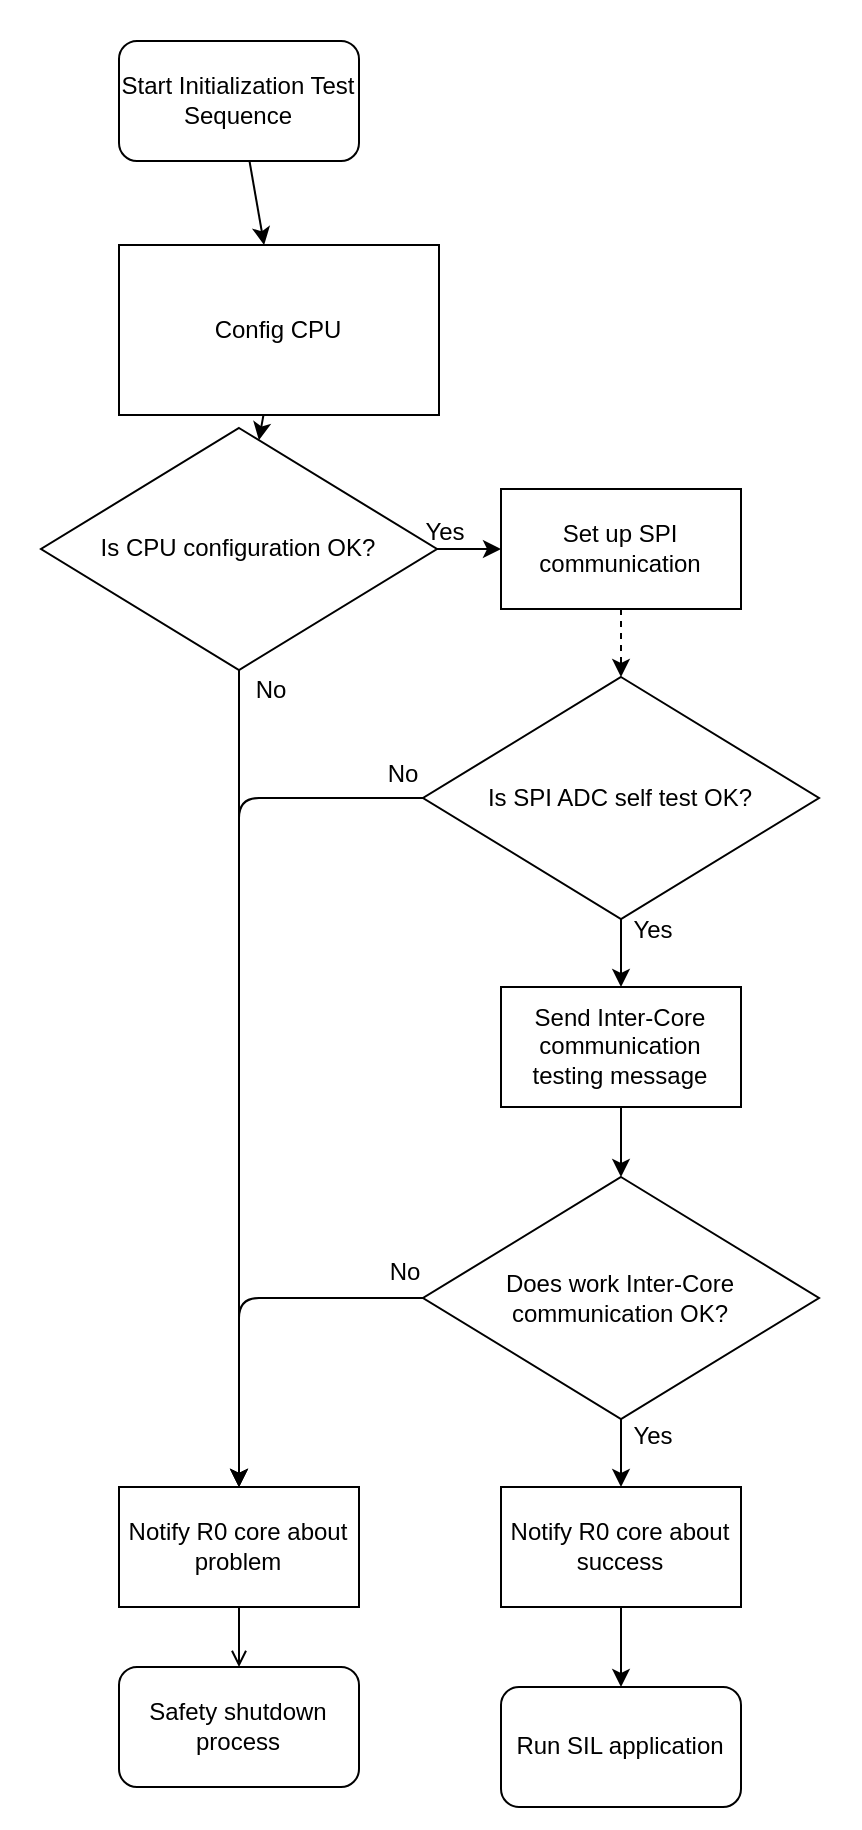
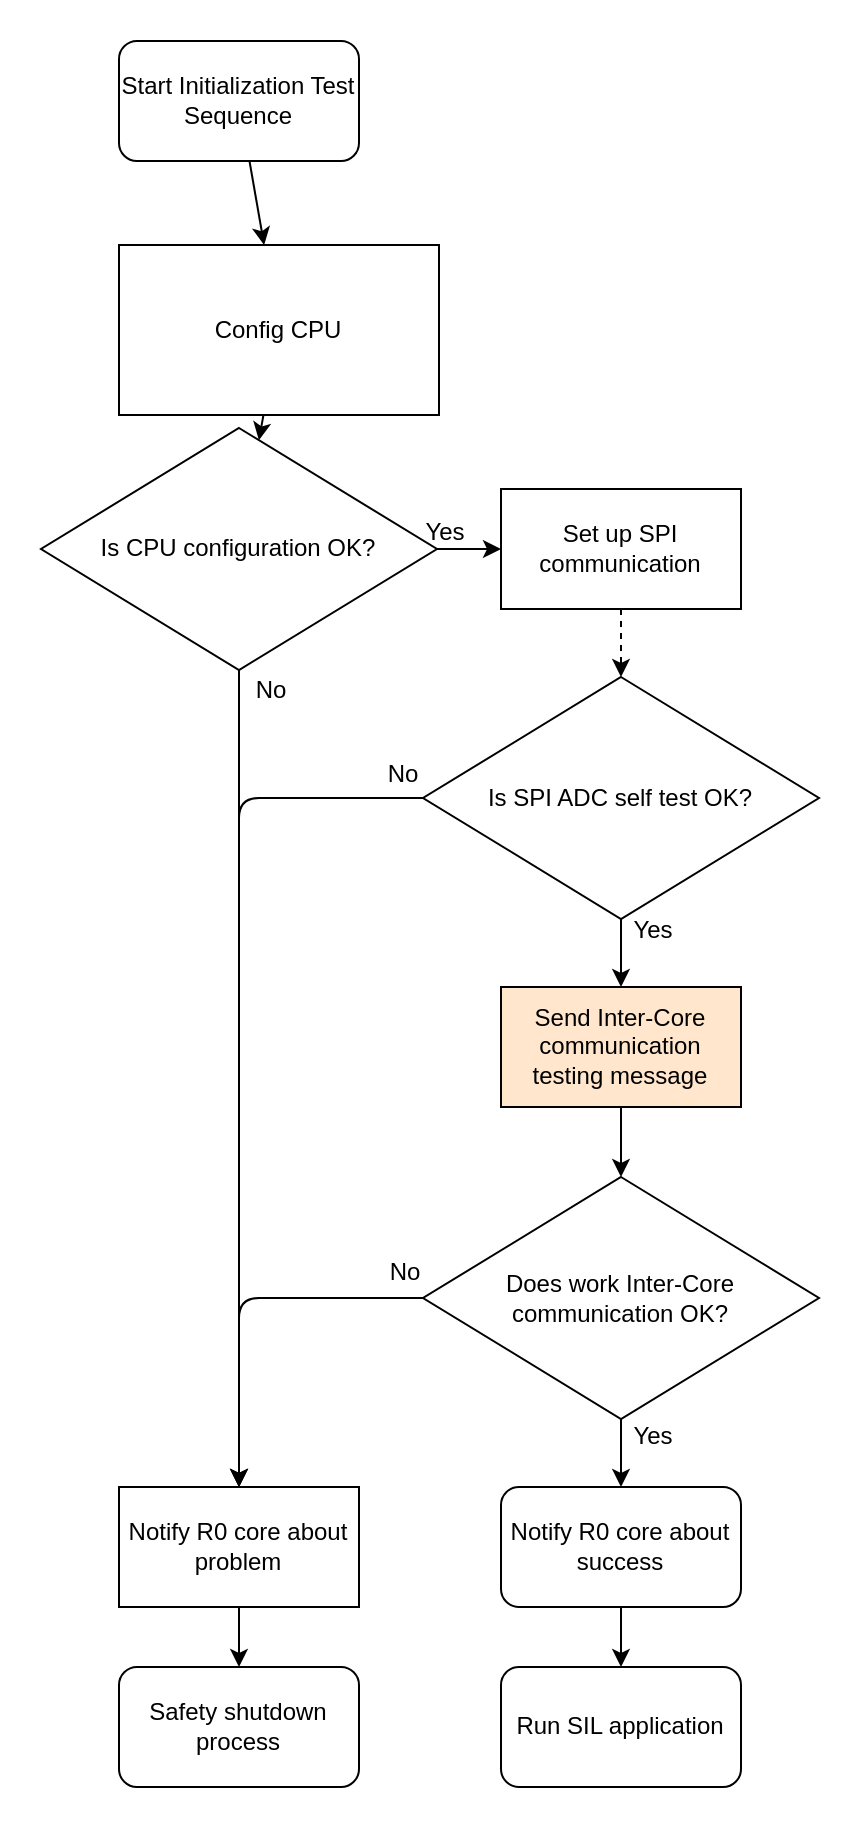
node "Send Inter-Core communication testing message": fillcolor #ffffff -> #ffe6cc
node "Notify R0 core about success": shape rectangle -> rounded rectangle
edge "Notify R0 core about problem" -> "Safety shutdown process": arrowhead open -> classic
node "Run SIL application": moved (621, 1747) -> (621, 1727)
